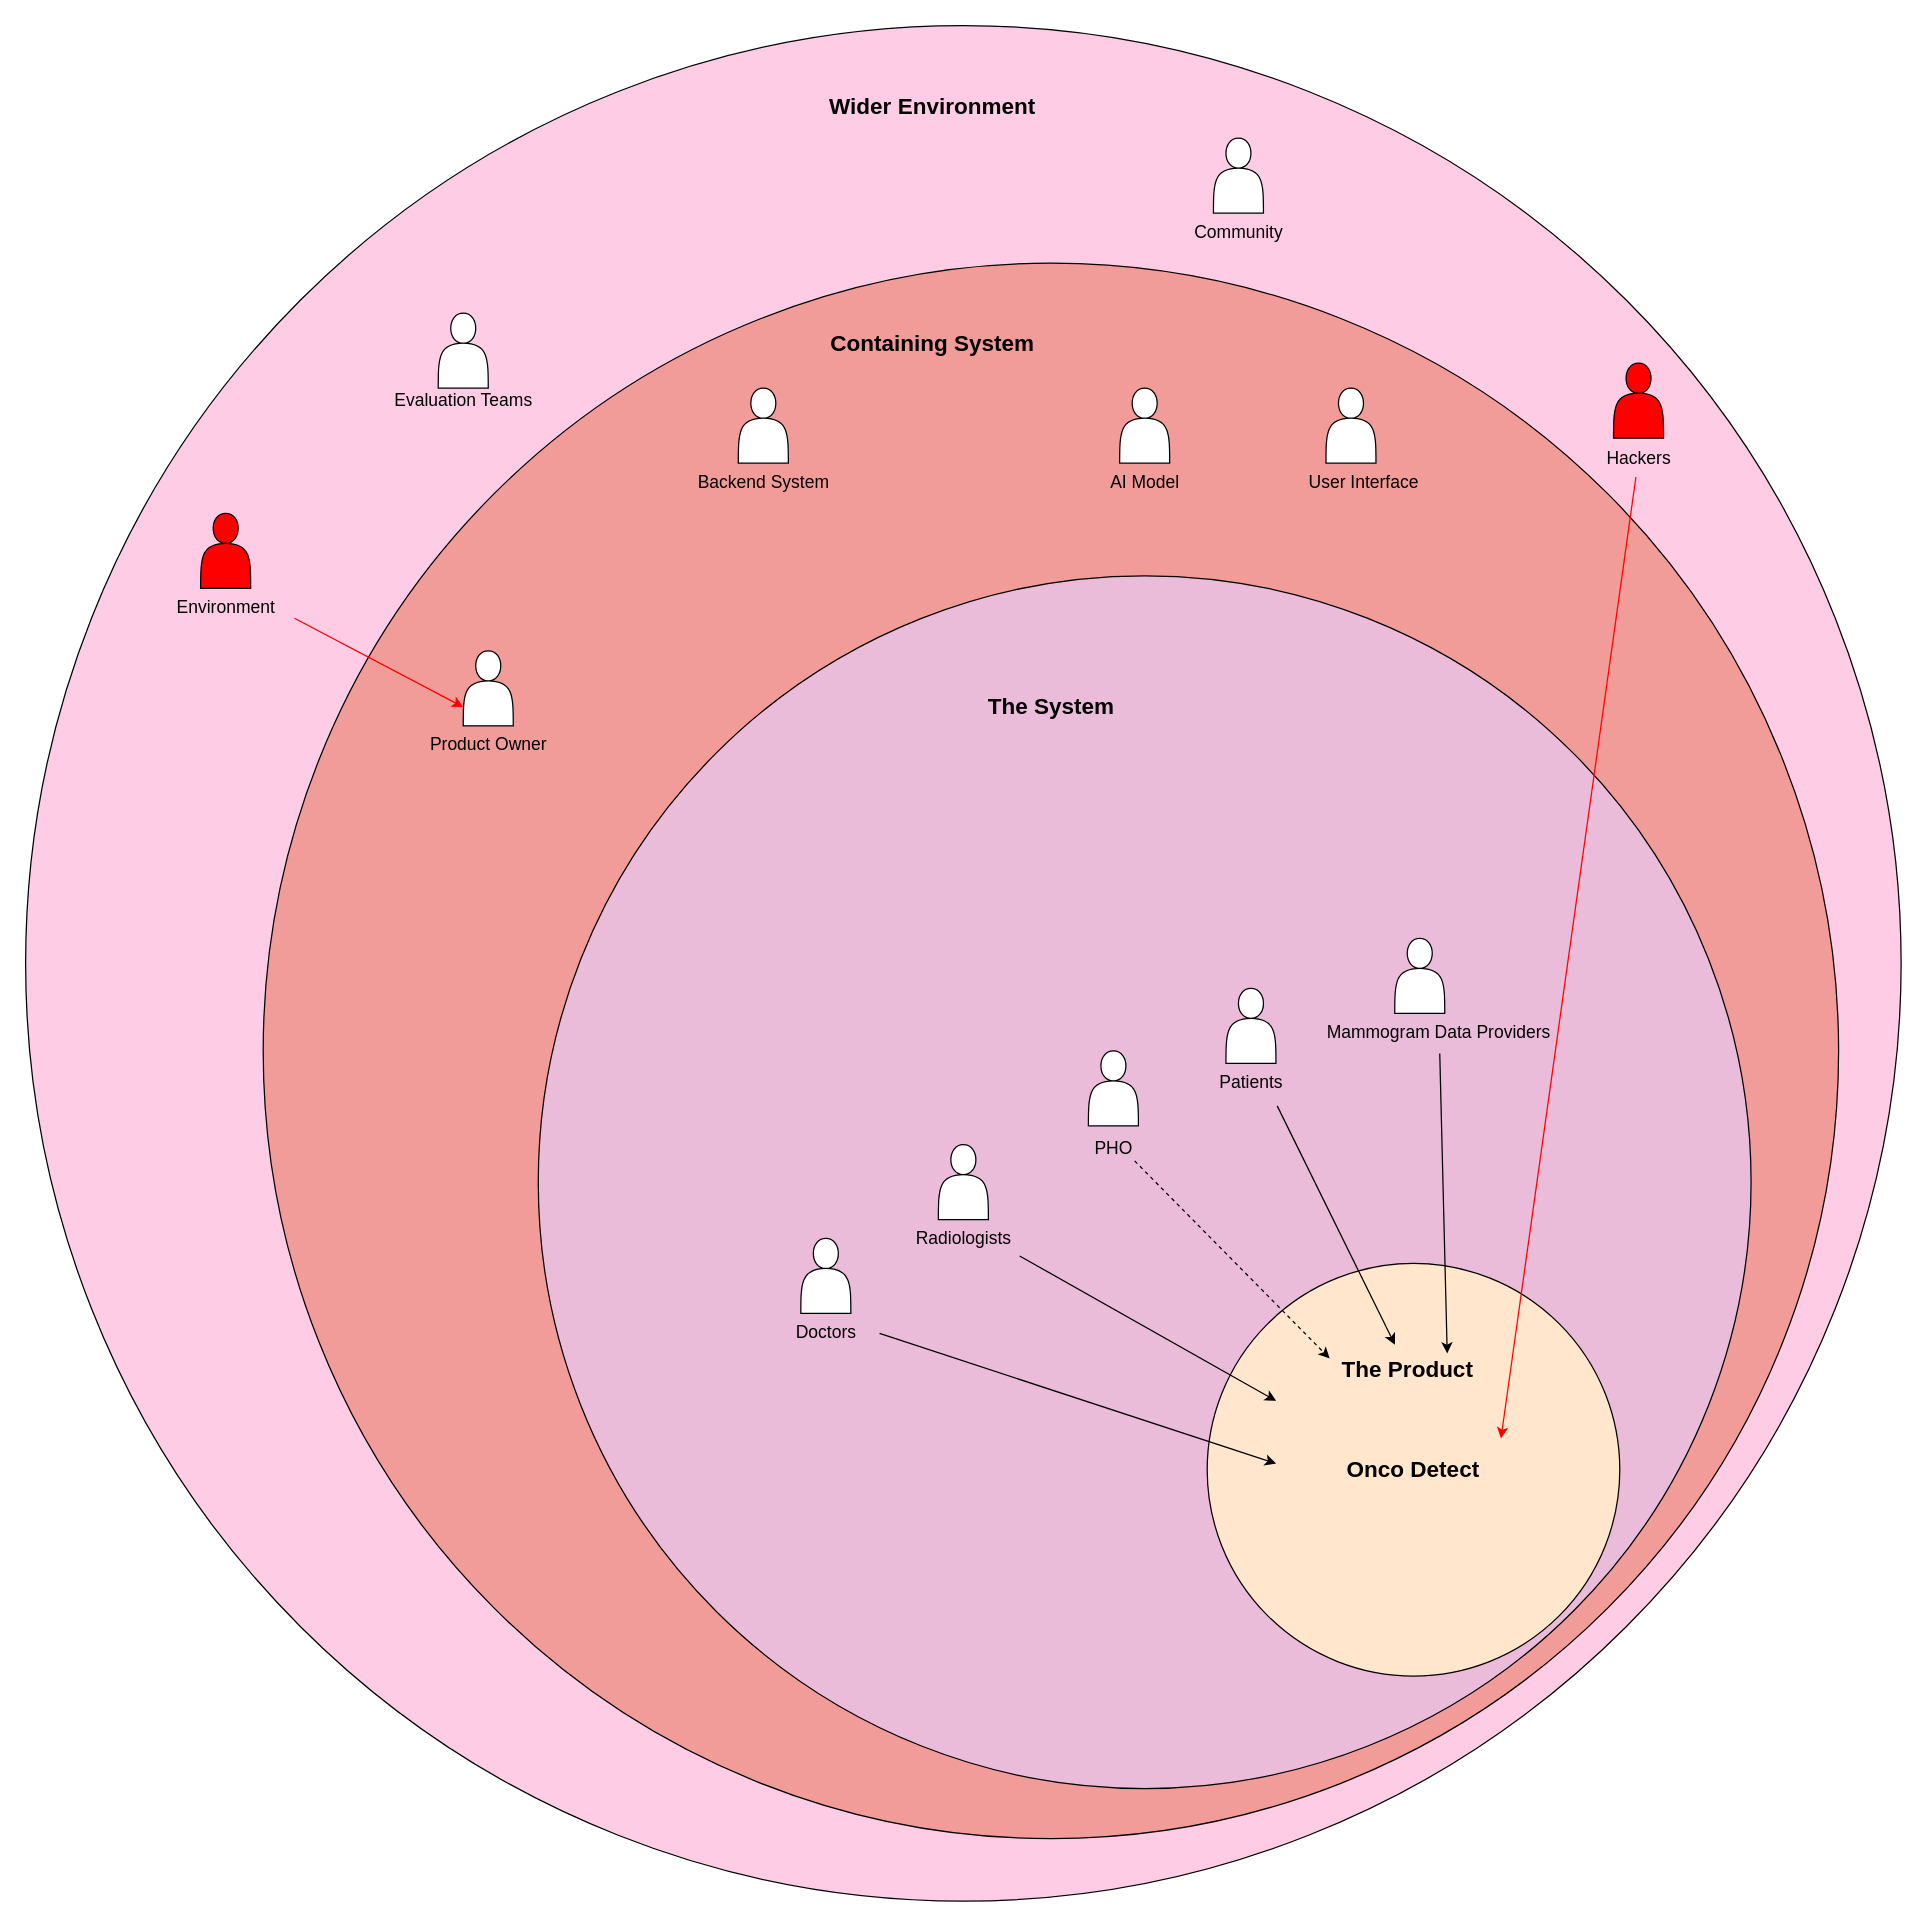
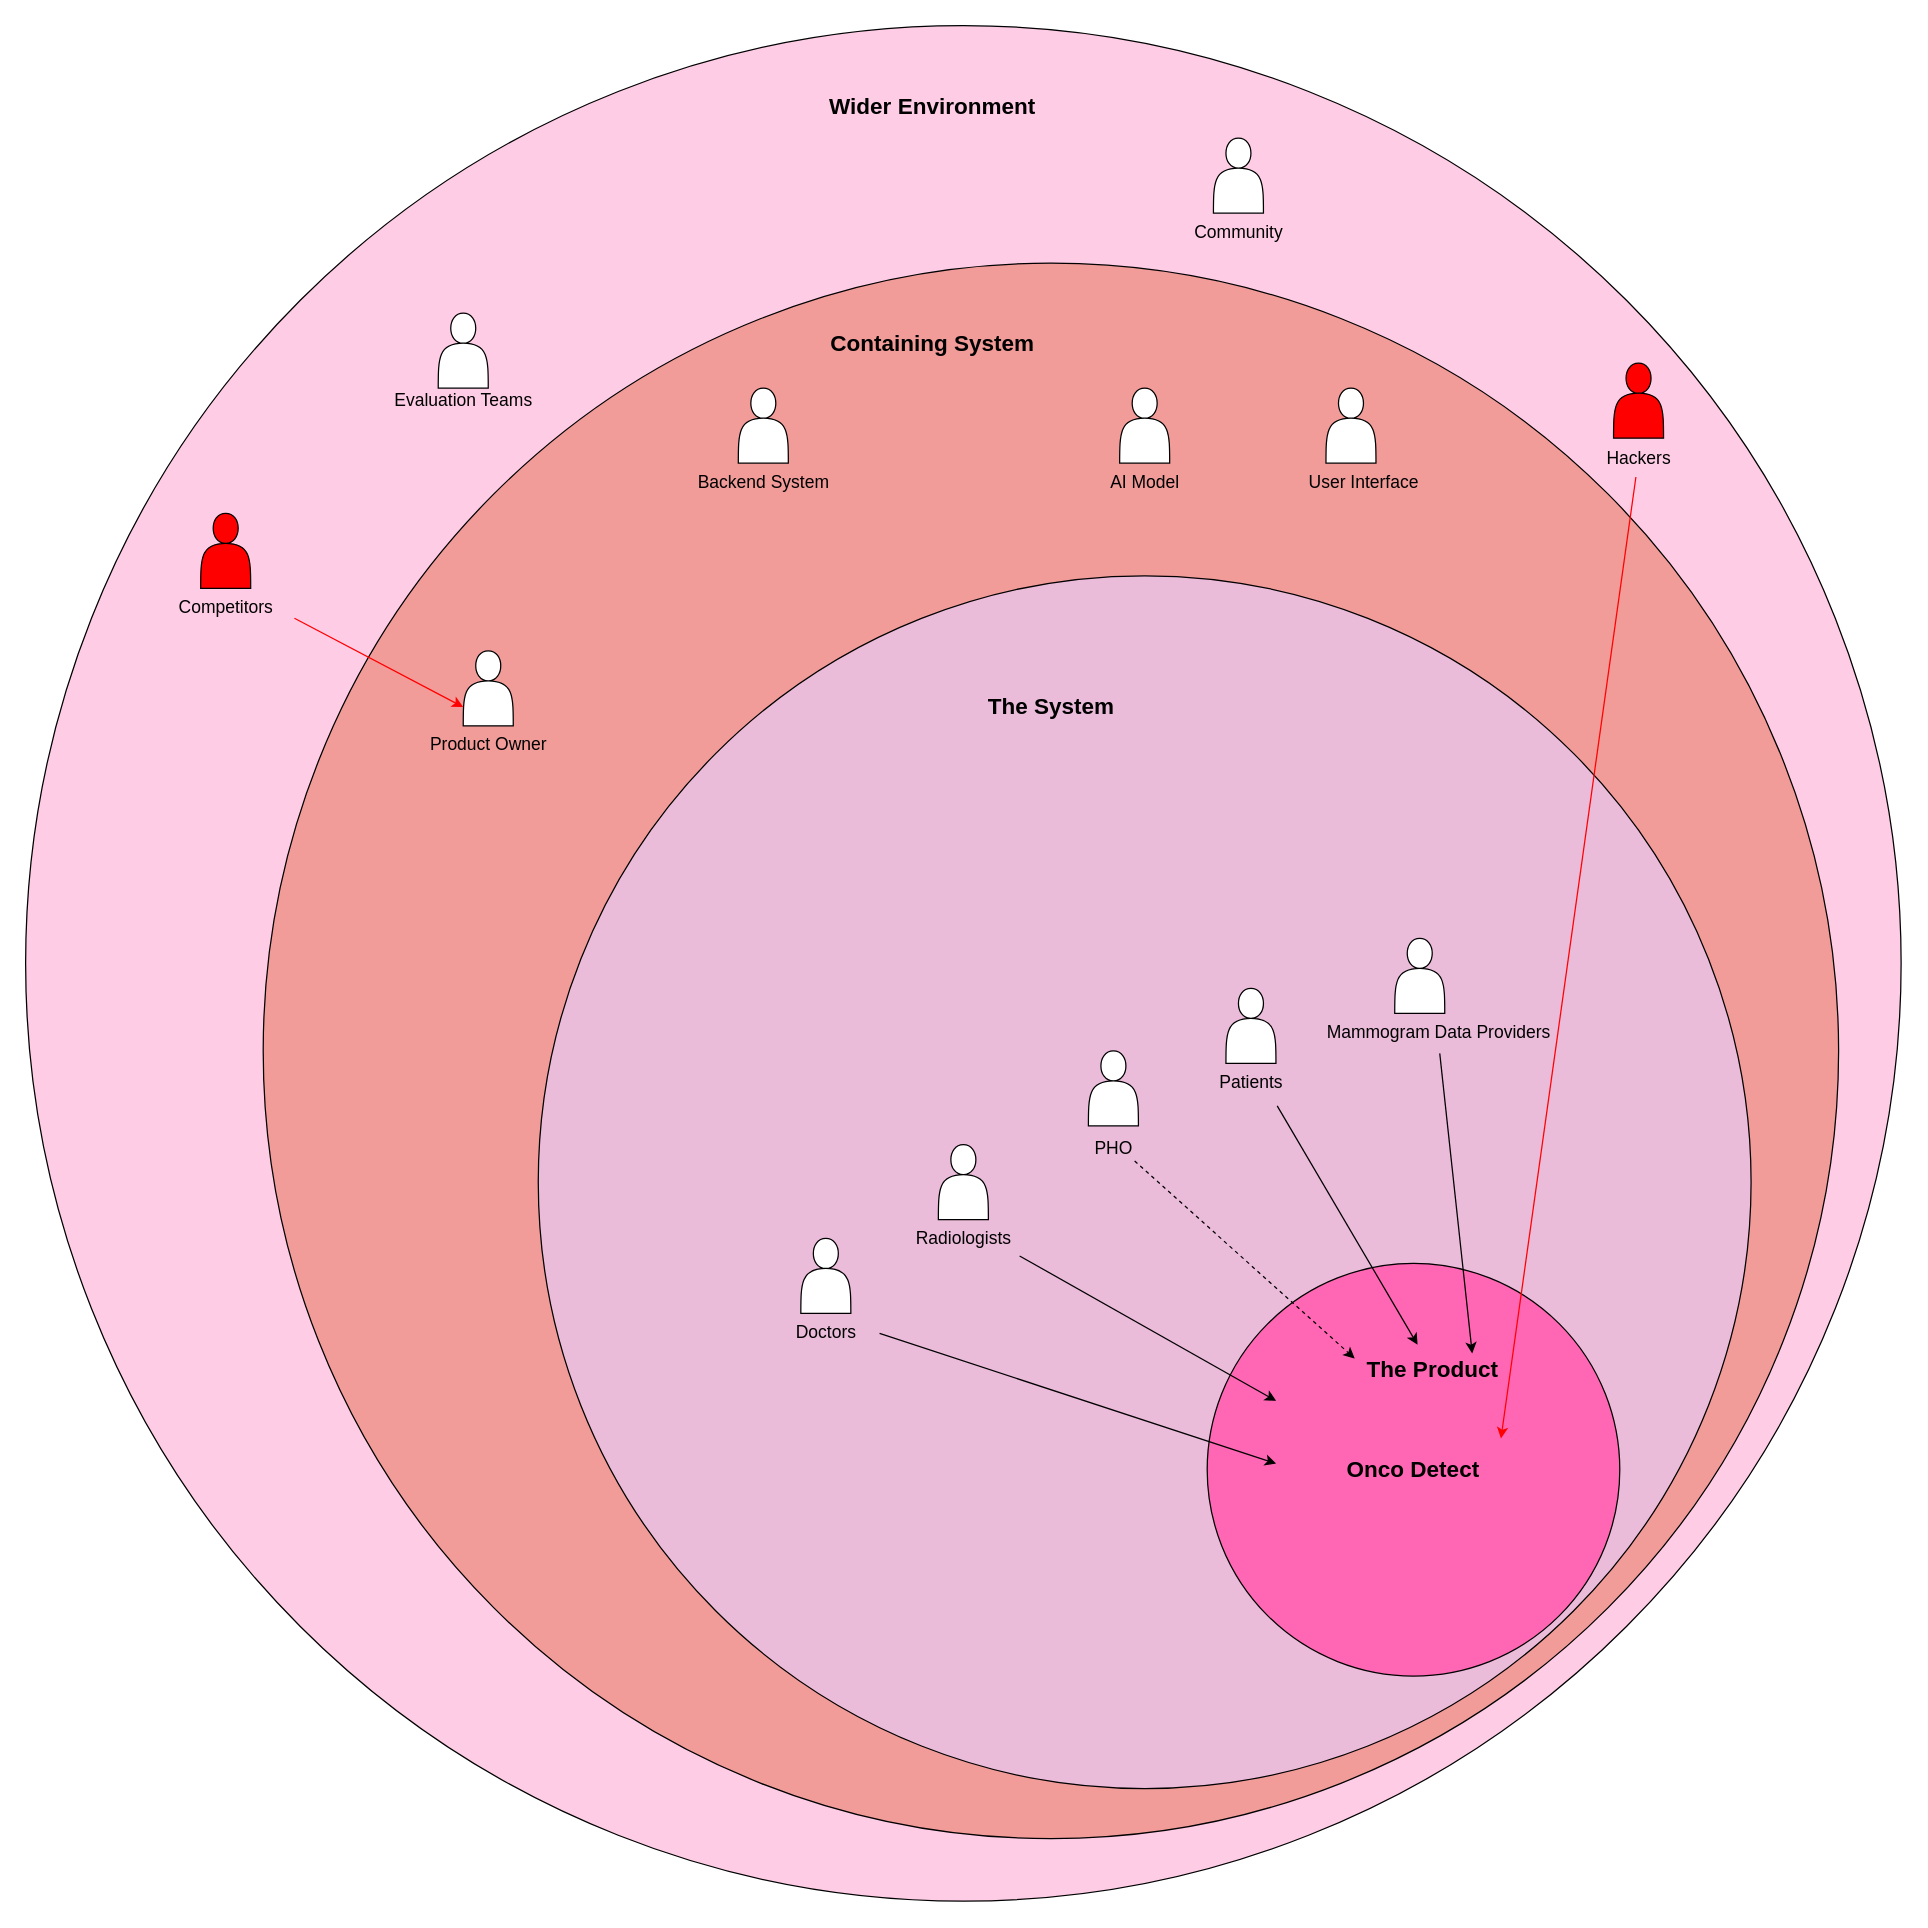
node "Environment": label "Environment" -> "Competitors"
node "The Product": moved (1407, 1369) -> (1432, 1369)
node "Onco Detect": fillcolor #ffe6cc -> #ff66b3
